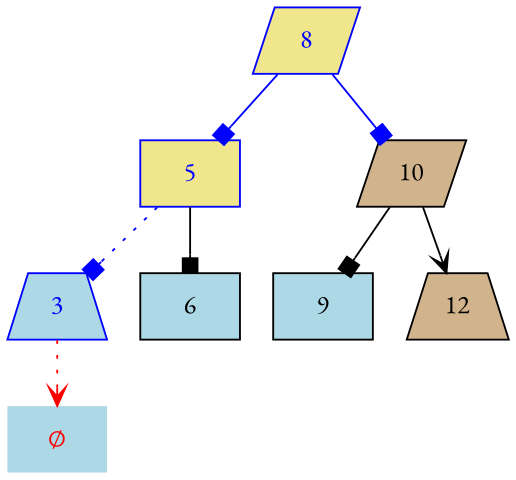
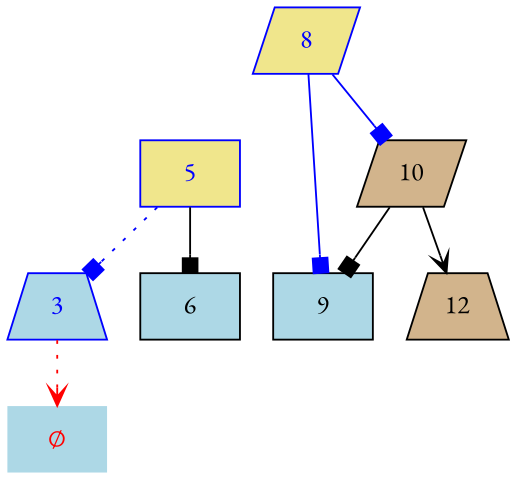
edge "8" -> "5": now "8" -> "9"
